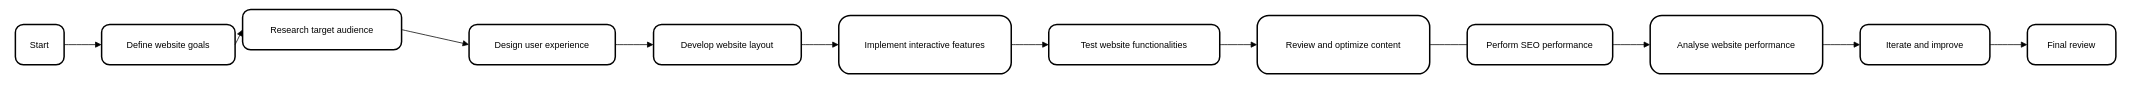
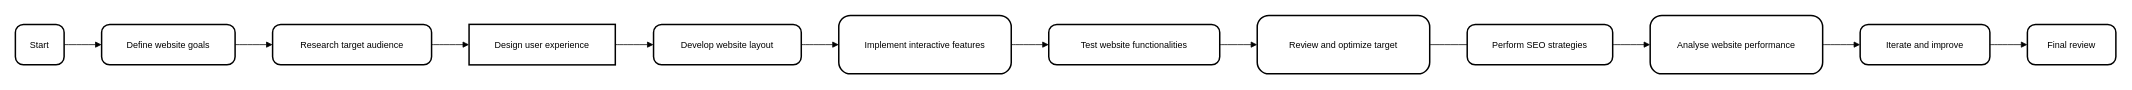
node "Research target audience": moved (322, 30) -> (352, 45)
node "Design user experience": shape rounded rectangle -> rectangle
node "Review and optimize content": label "Review and optimize content" -> "Review and optimize target"
node "Perform SEO performance": label "Perform SEO performance" -> "Perform SEO strategies"
